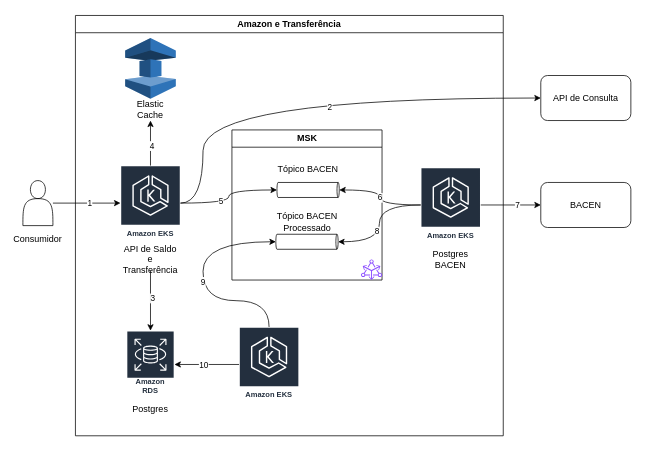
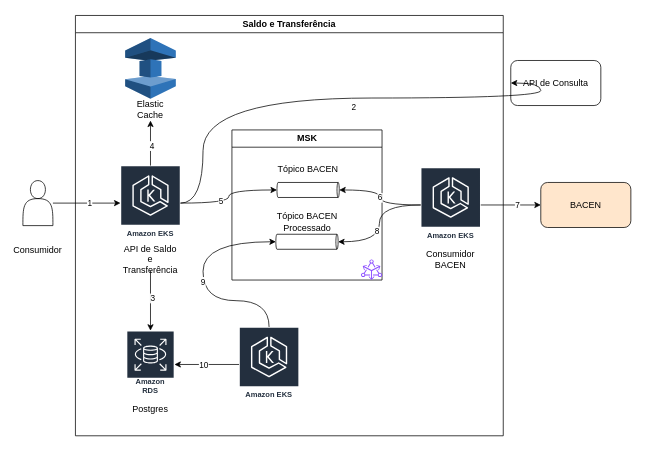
node "Amazon e Transferência": label "Amazon e Transferência" -> "Saldo e Transferência"
node "API de Consulta": moved (585, 98) -> (555, 83)
node "BACEN": fillcolor #ffffff -> #ffe6cc
node "Consumidor": moved (38, 239) -> (38, 250)
node "Postgres BACEN": label "Postgres BACEN" -> "Consumidor BACEN"
